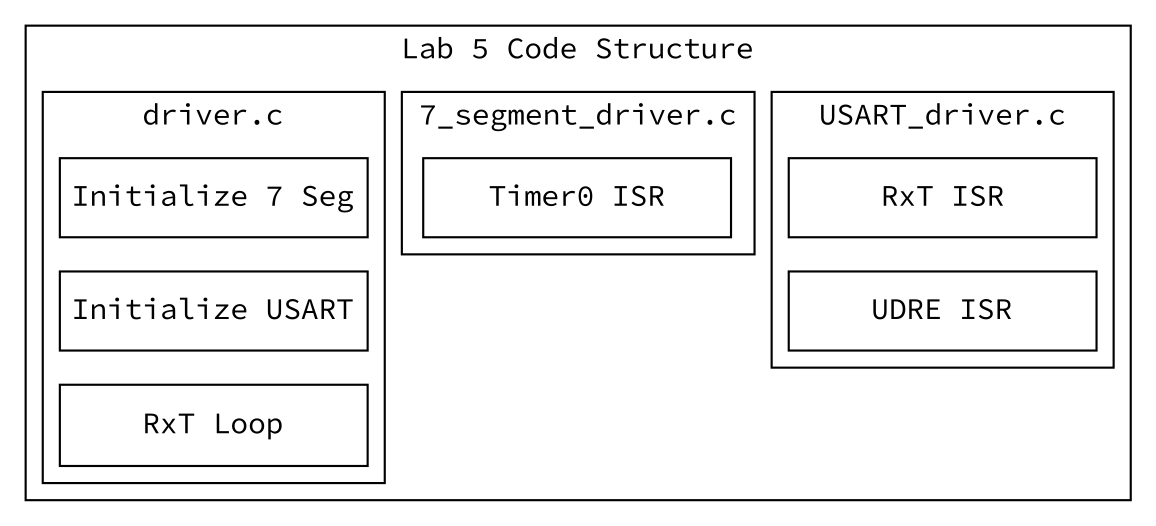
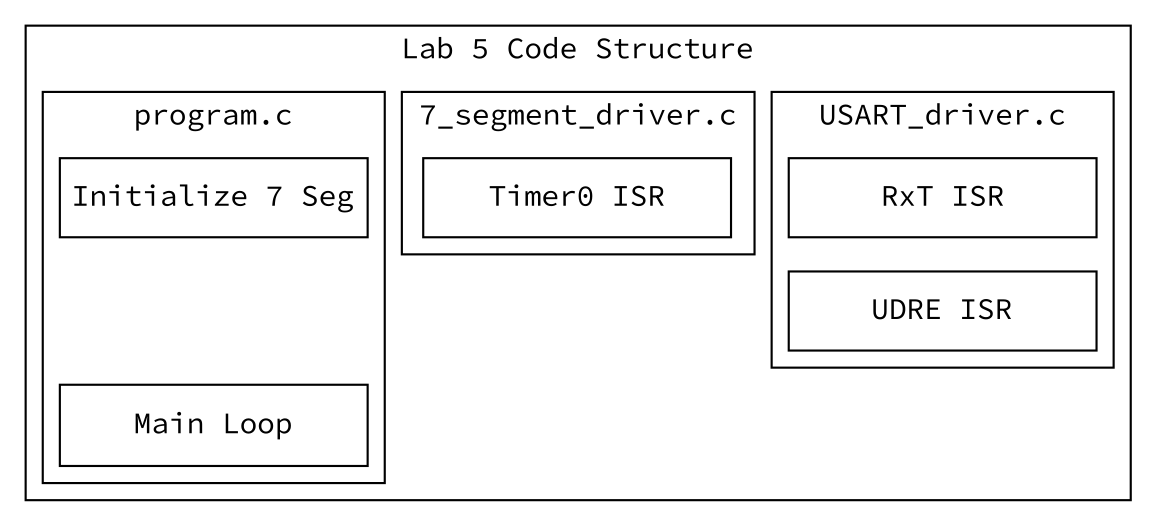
cluster "driver.c": label "driver.c" -> "program.c"
node "Initialize USART": removed
node "RxT Loop": label "RxT Loop" -> "Main Loop"
